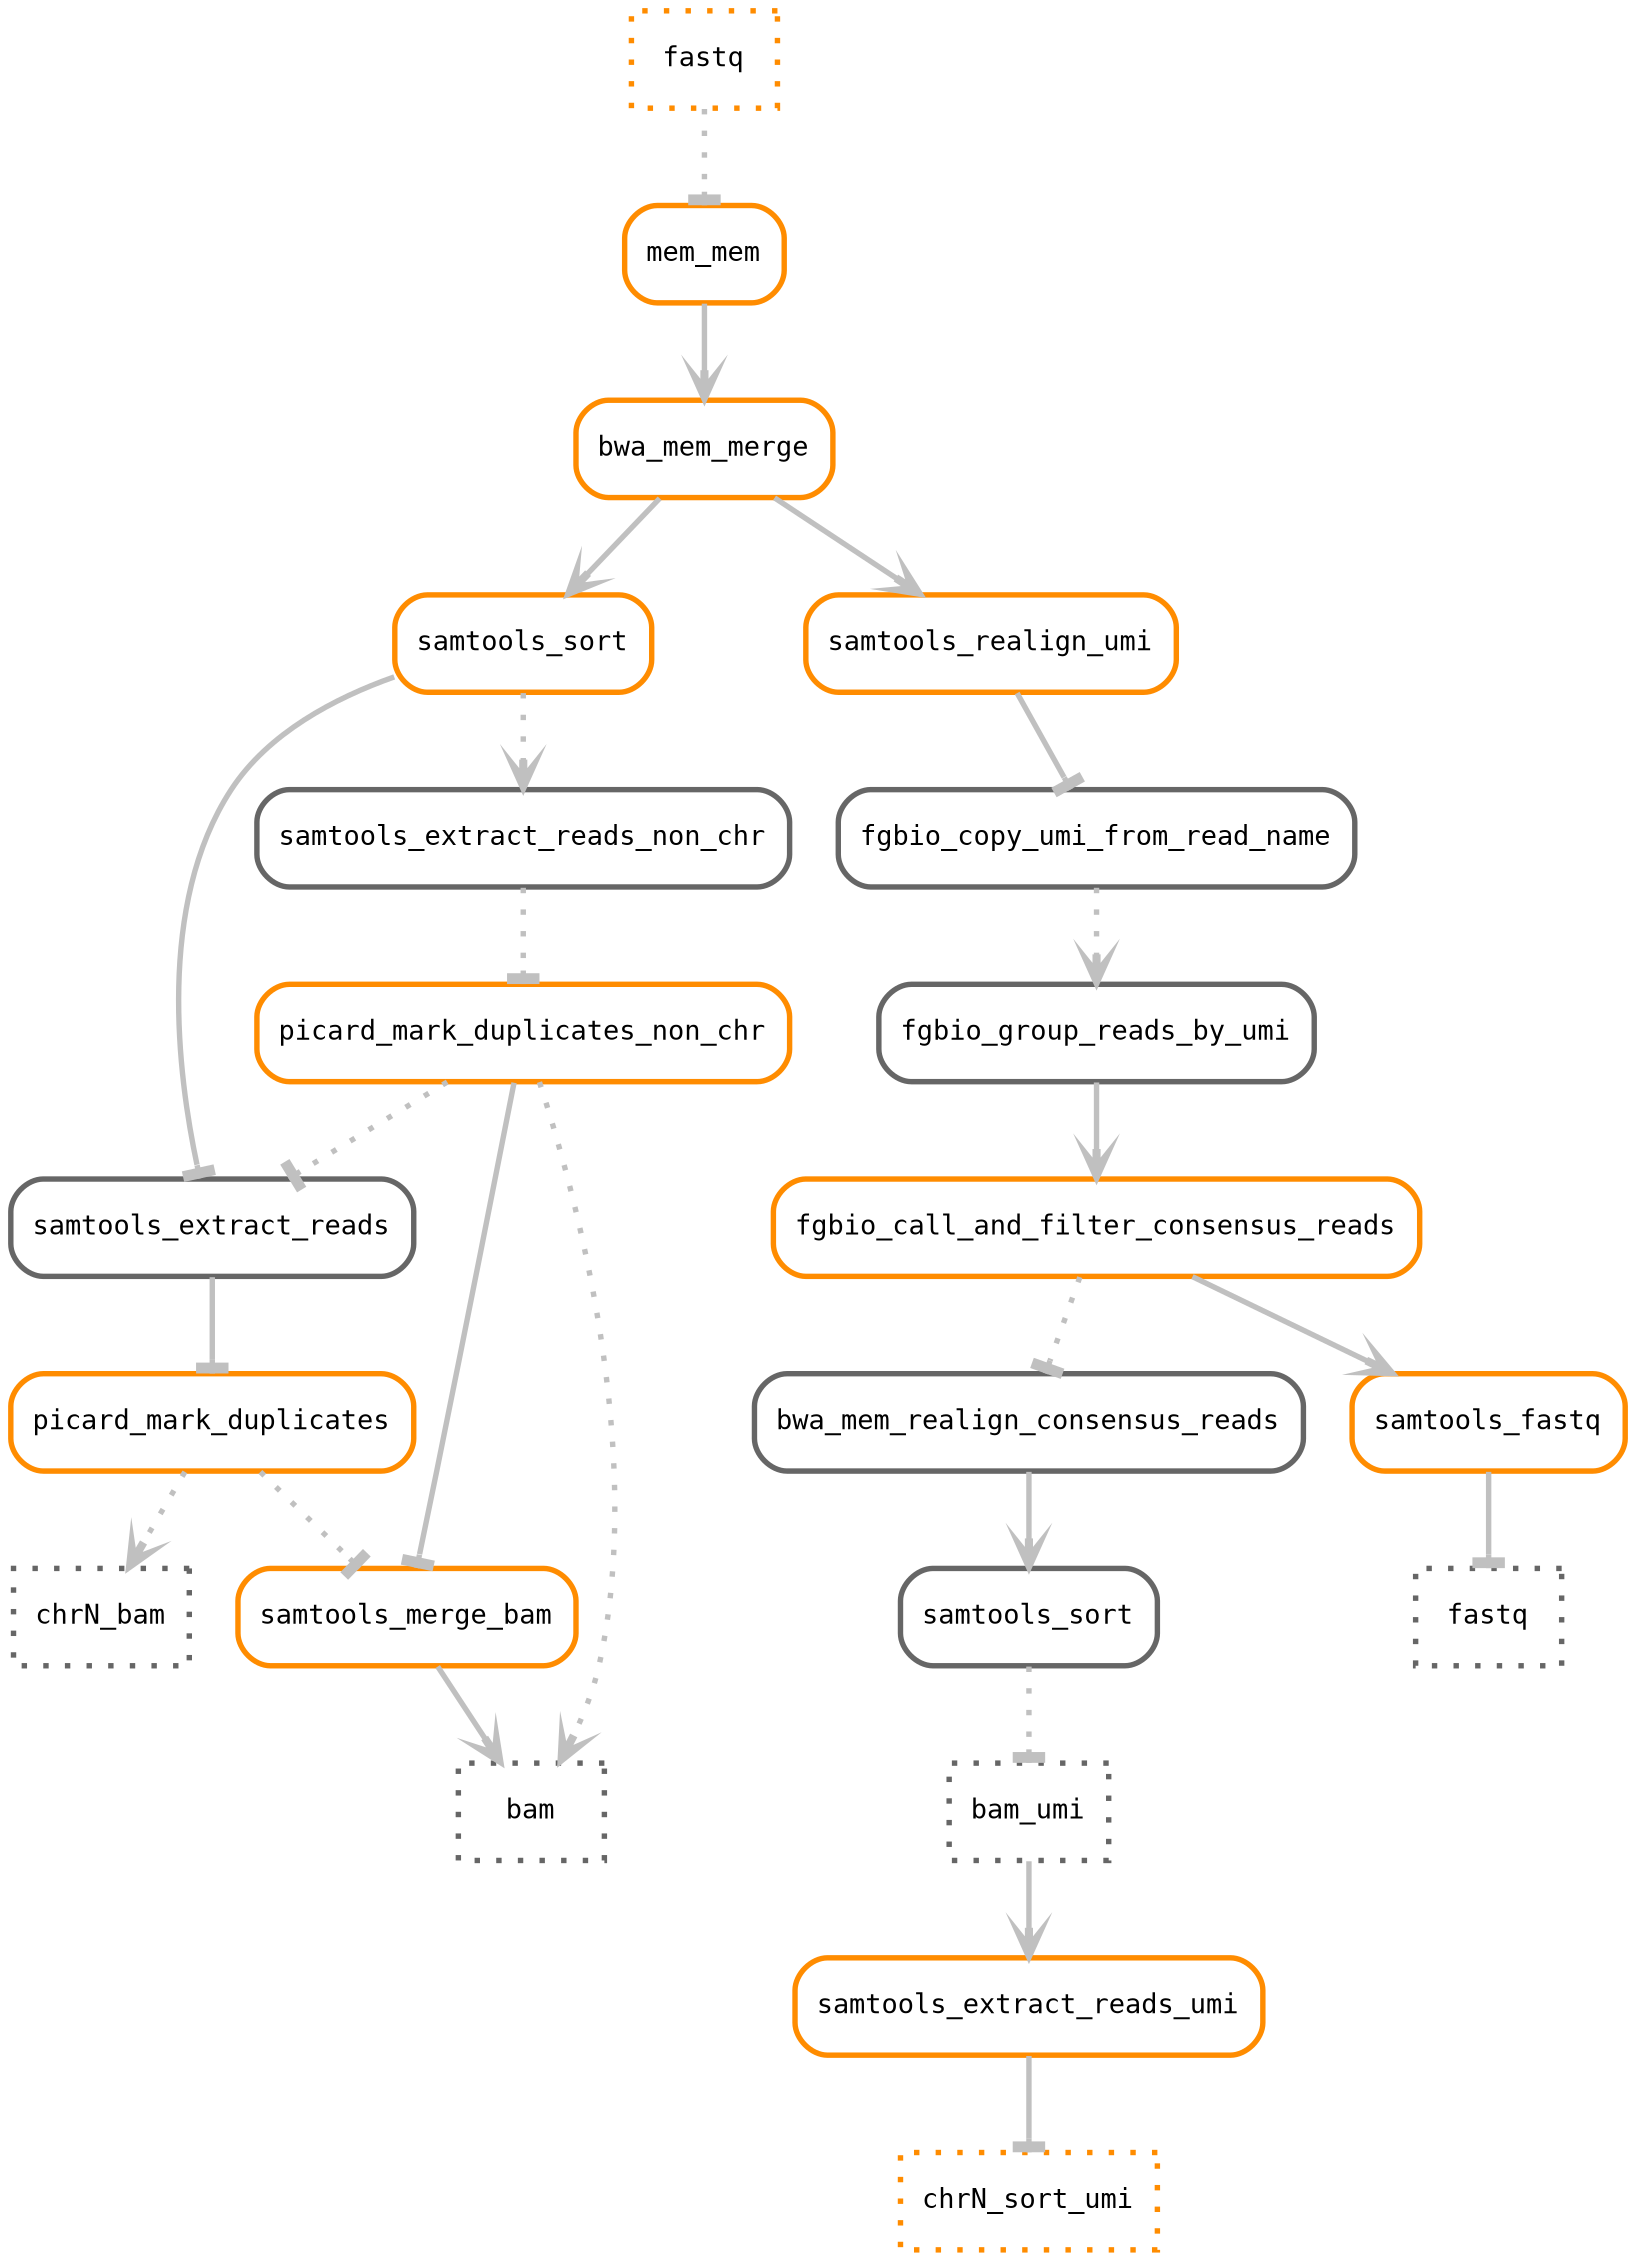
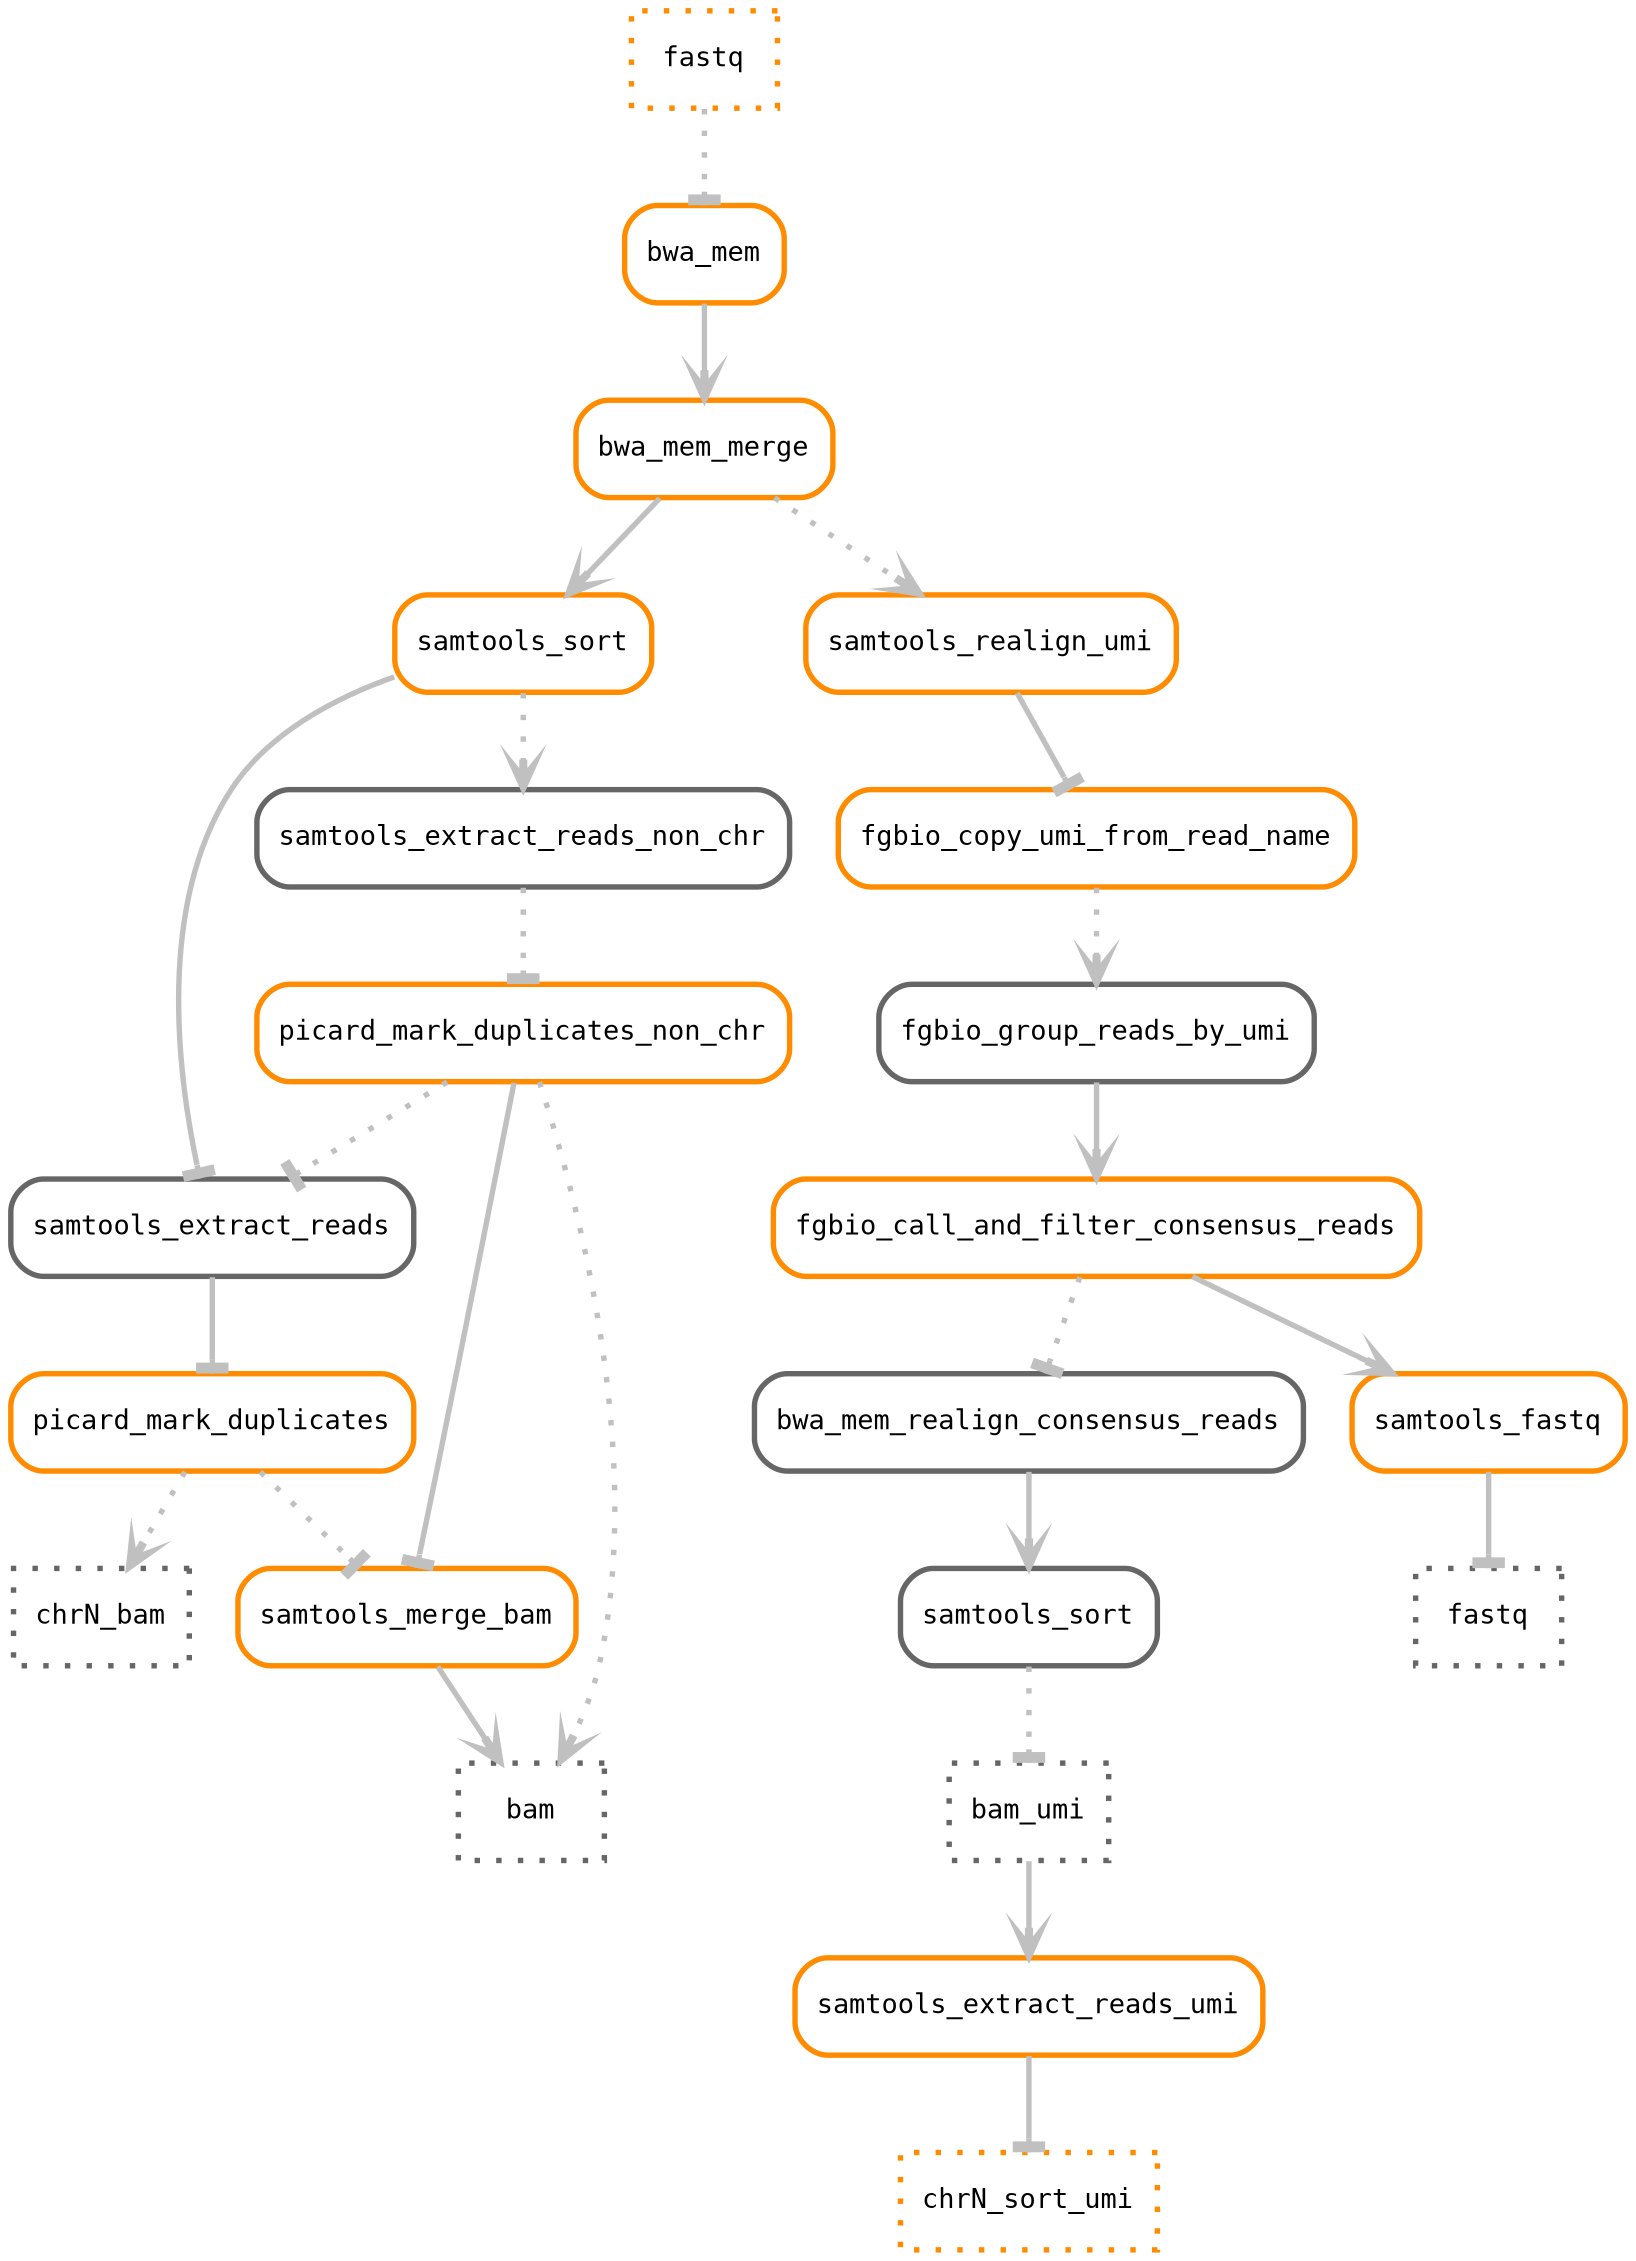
node "mem_mem": label "mem_mem" -> "bwa_mem"
edge "bwa_mem_merge" -> "samtools_realign_umi": style bold -> dotted
node "fgbio_copy_umi_from_read_name": color gray40 -> darkorange
